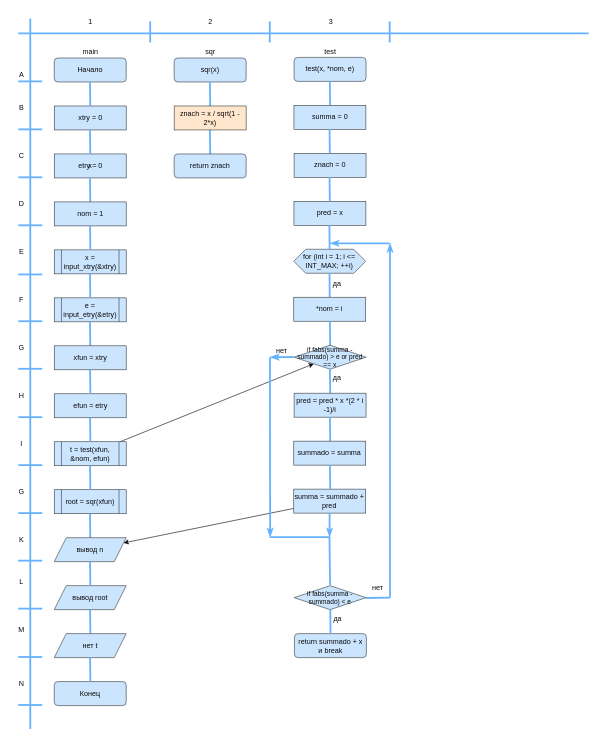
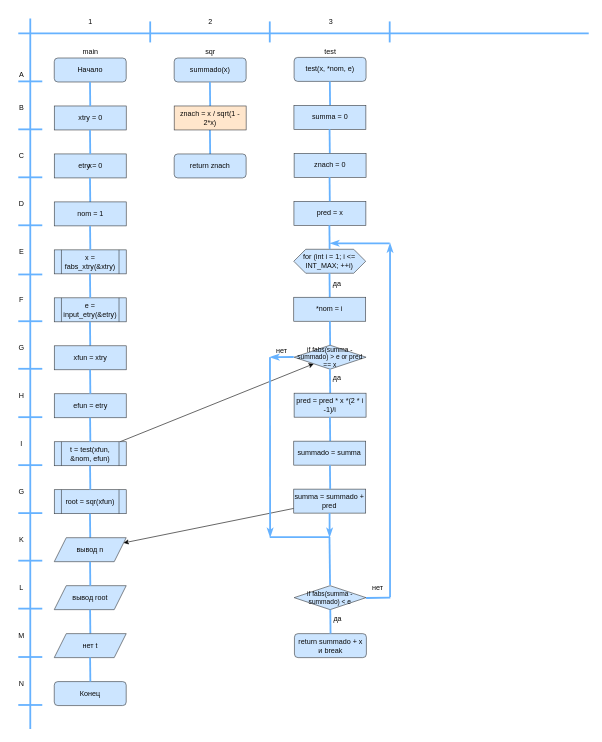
node "sqr(x)": label "sqr(x)" -> "summado(x)"
node "x = input_xtry(&xtry)": label "x = input_xtry(&xtry)" -> "x = fabs_xtry(&xtry)"
node "L": moved (21, 582) -> (21, 588)
node "M": moved (21, 630) -> (21, 636)
